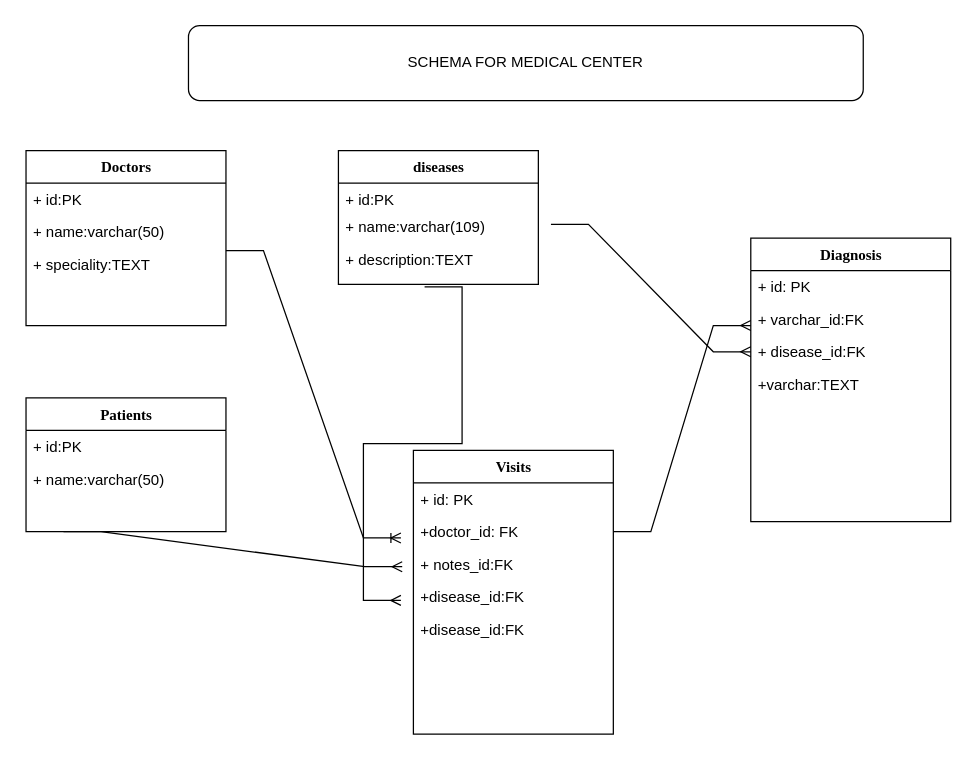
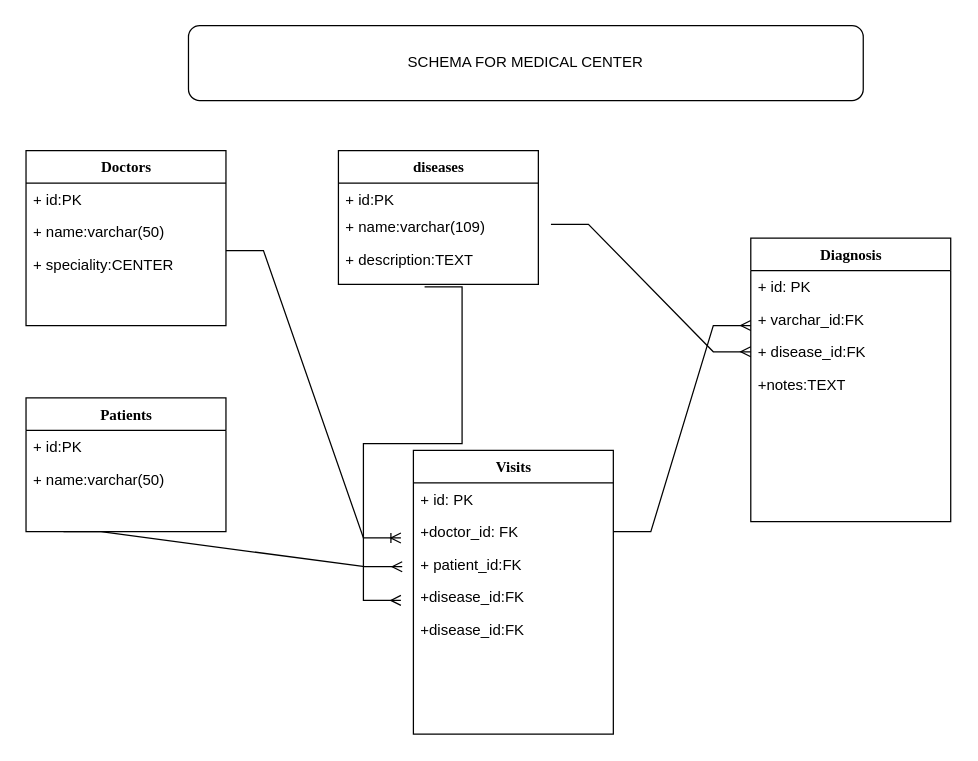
node "+ speciality:TEXT": label "+ speciality:TEXT" -> "+ speciality:CENTER"
node "+varchar:TEXT": label "+varchar:TEXT" -> "+notes:TEXT"
node "+ notes_id:FK": label "+ notes_id:FK" -> "+ patient_id:FK"
